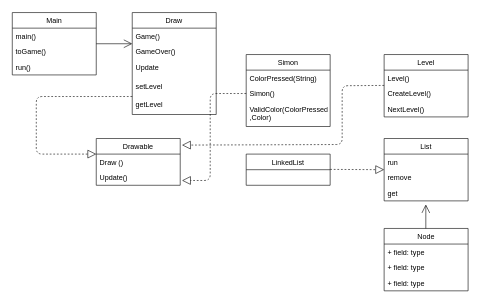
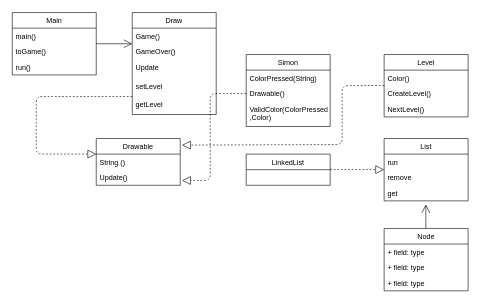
node "Level()": label "Level()" -> "Color()"
node "Simon()": label "Simon()" -> "Drawable()"
node "Draw ()": label "Draw ()" -> "String ()"
